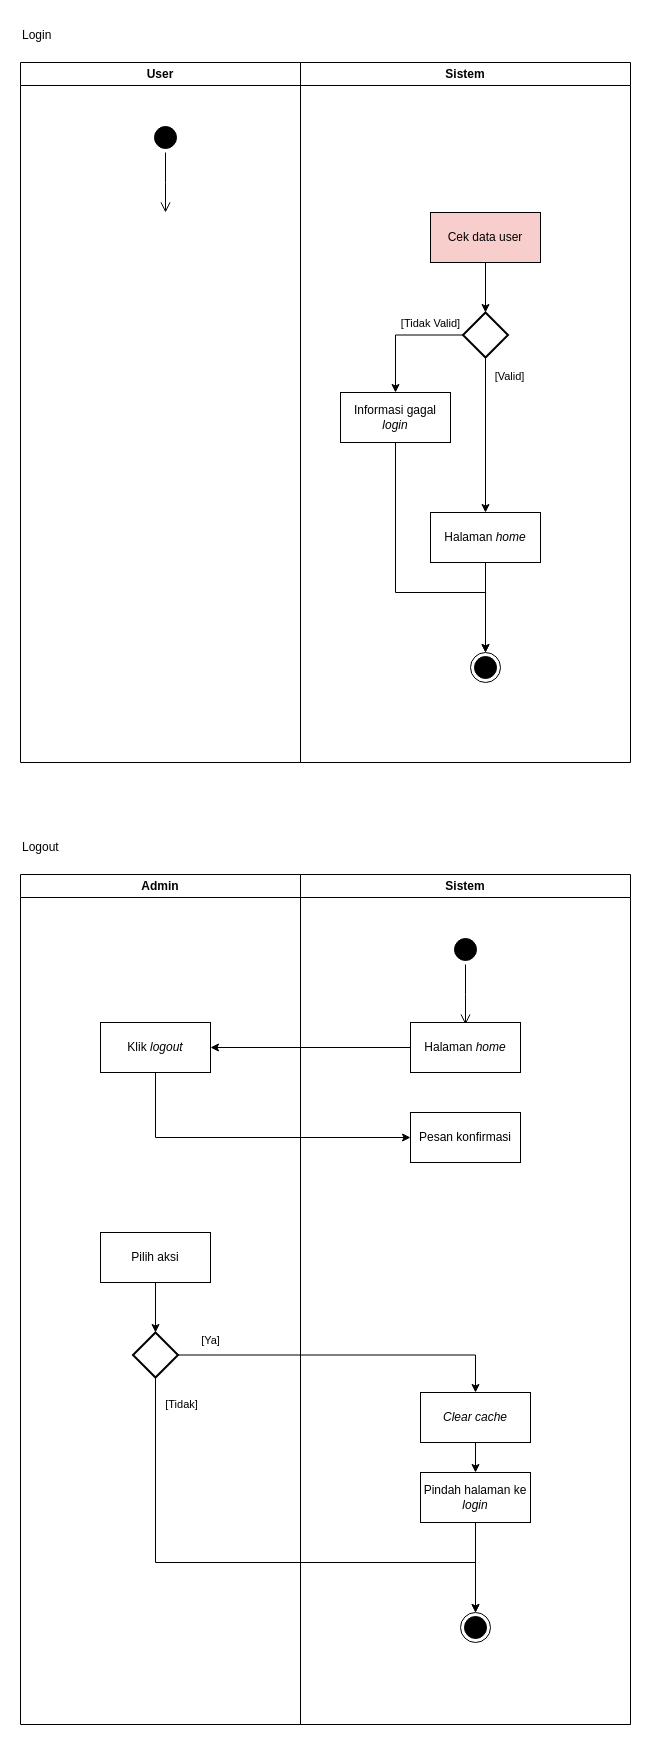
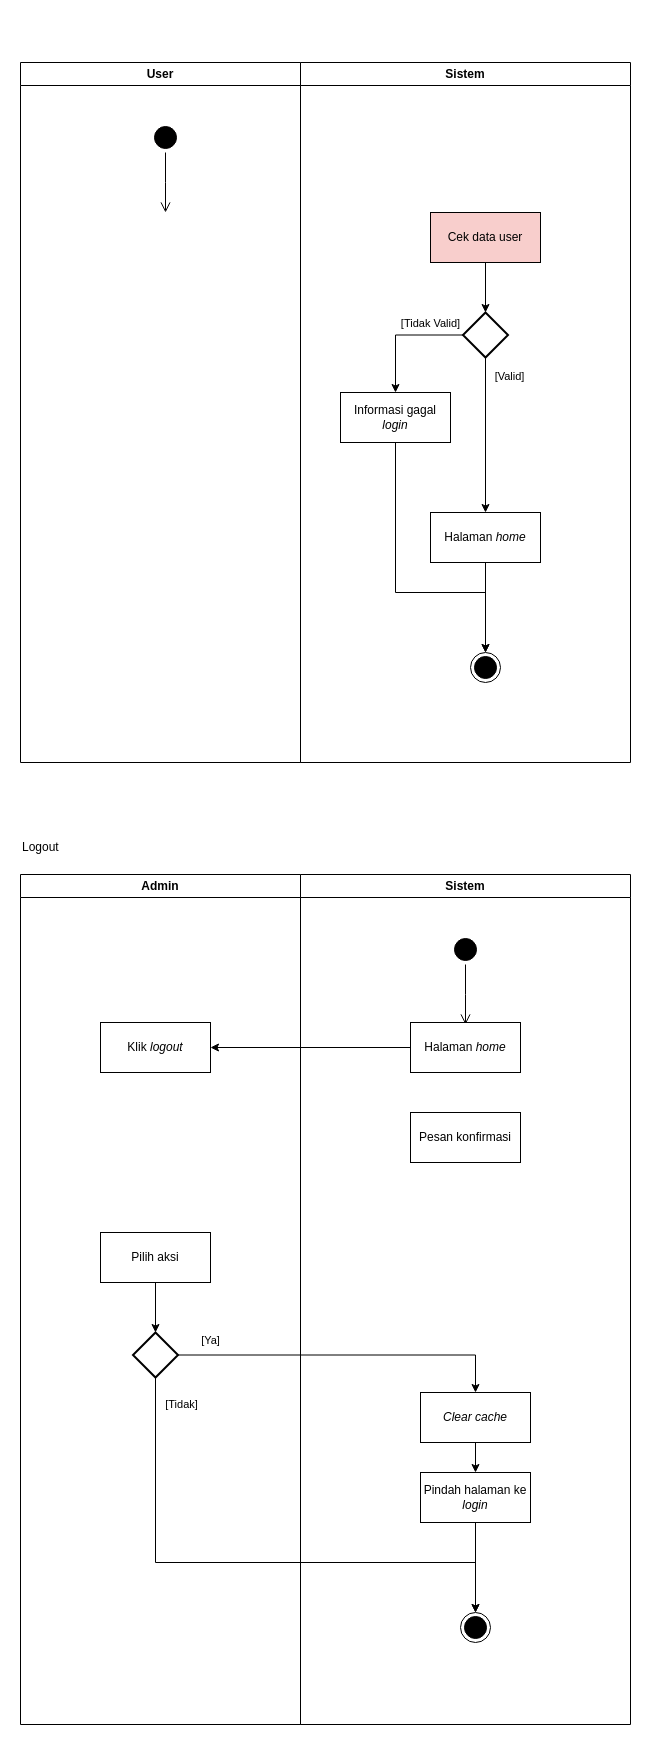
node "Login": removed
edge "Klik logout" -> "Pesan konfirmasi": removed
